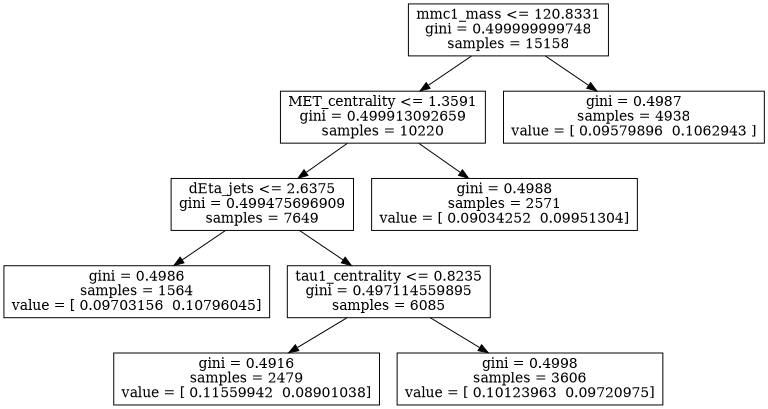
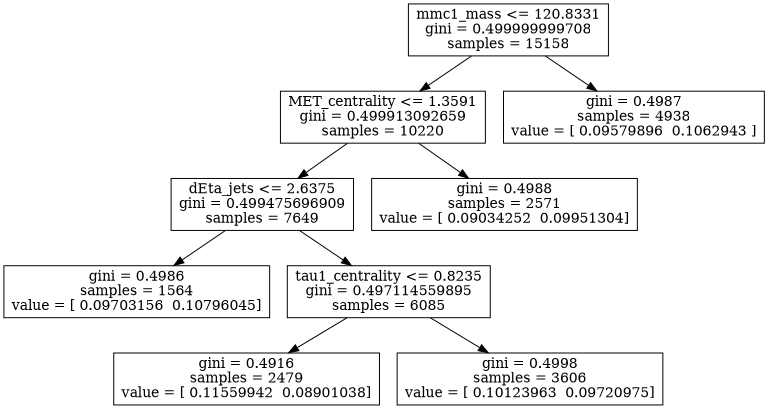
node "mmc1_mass <= 120.8331 gini = 0.499999999748 samples = 15158": label "mmc1_mass <= 120.8331 gini = 0.499999999748 samples = 15158" -> "mmc1_mass <= 120.8331 gini = 0.499999999708 samples = 15158"
